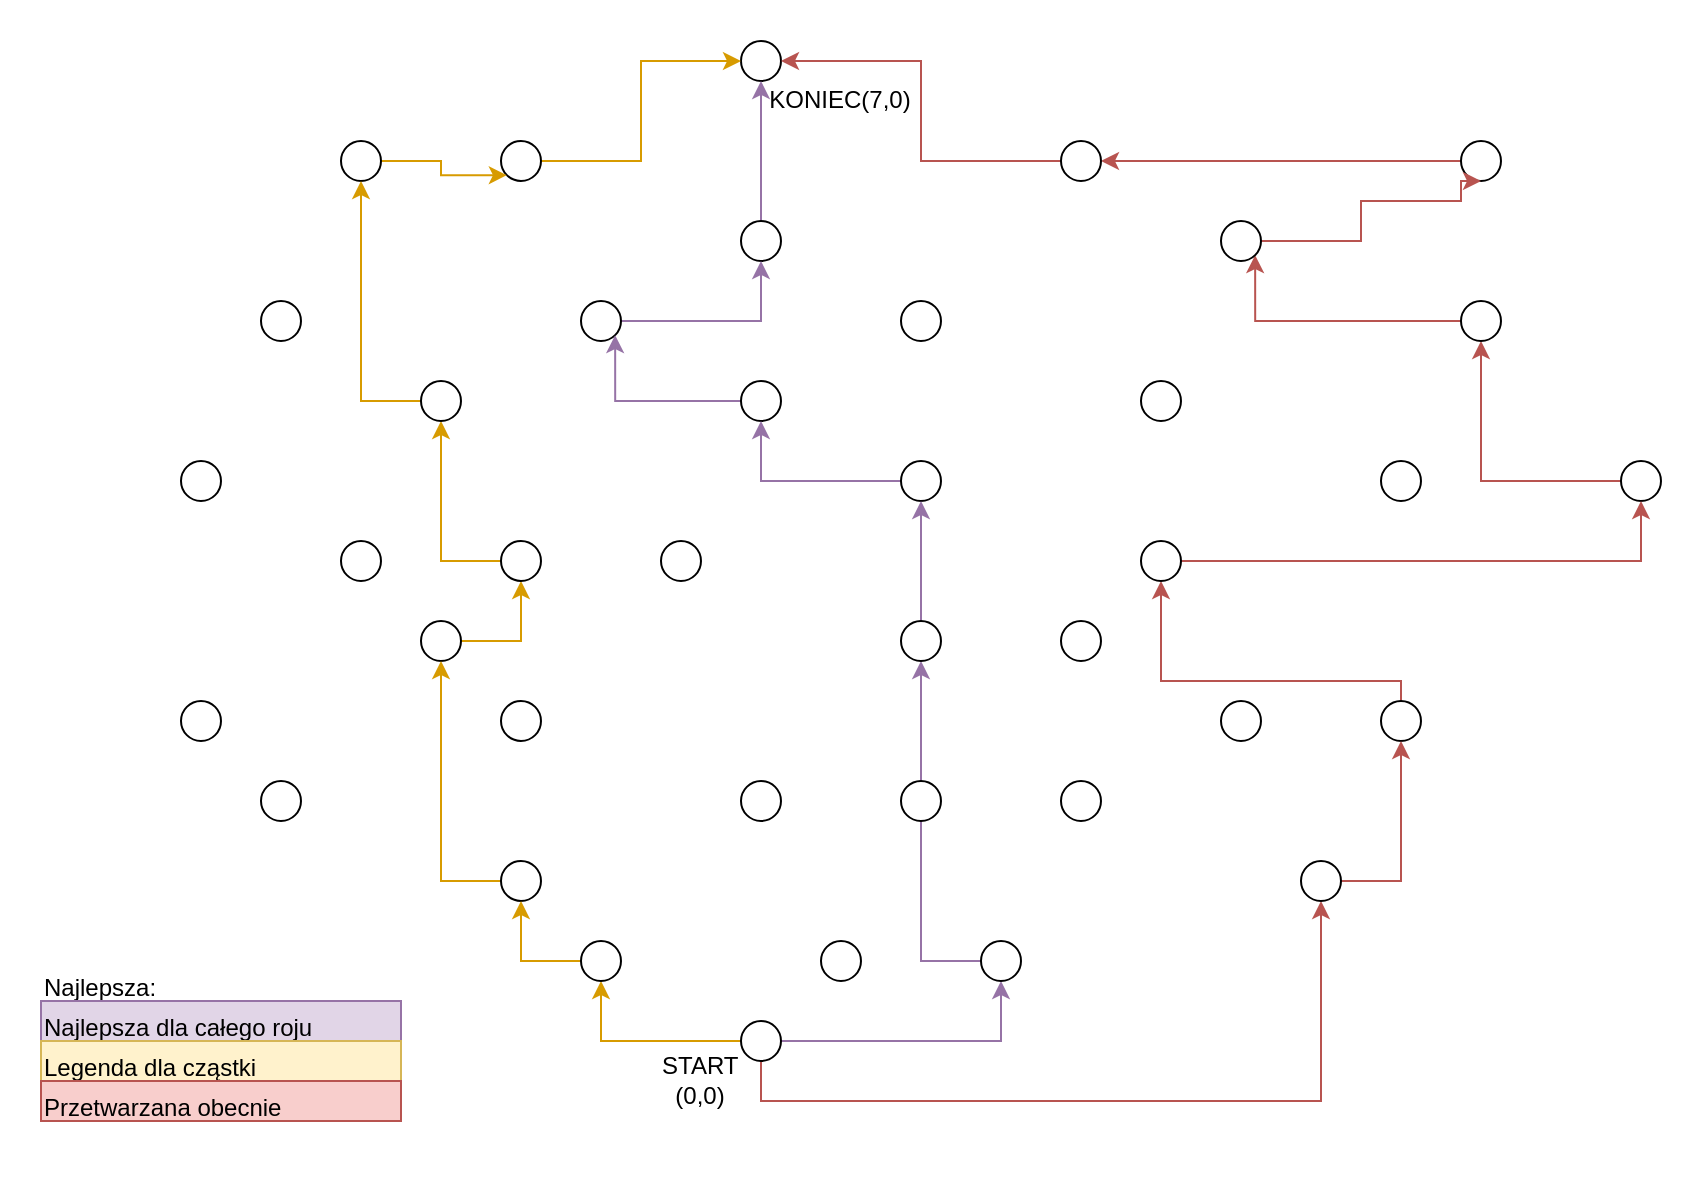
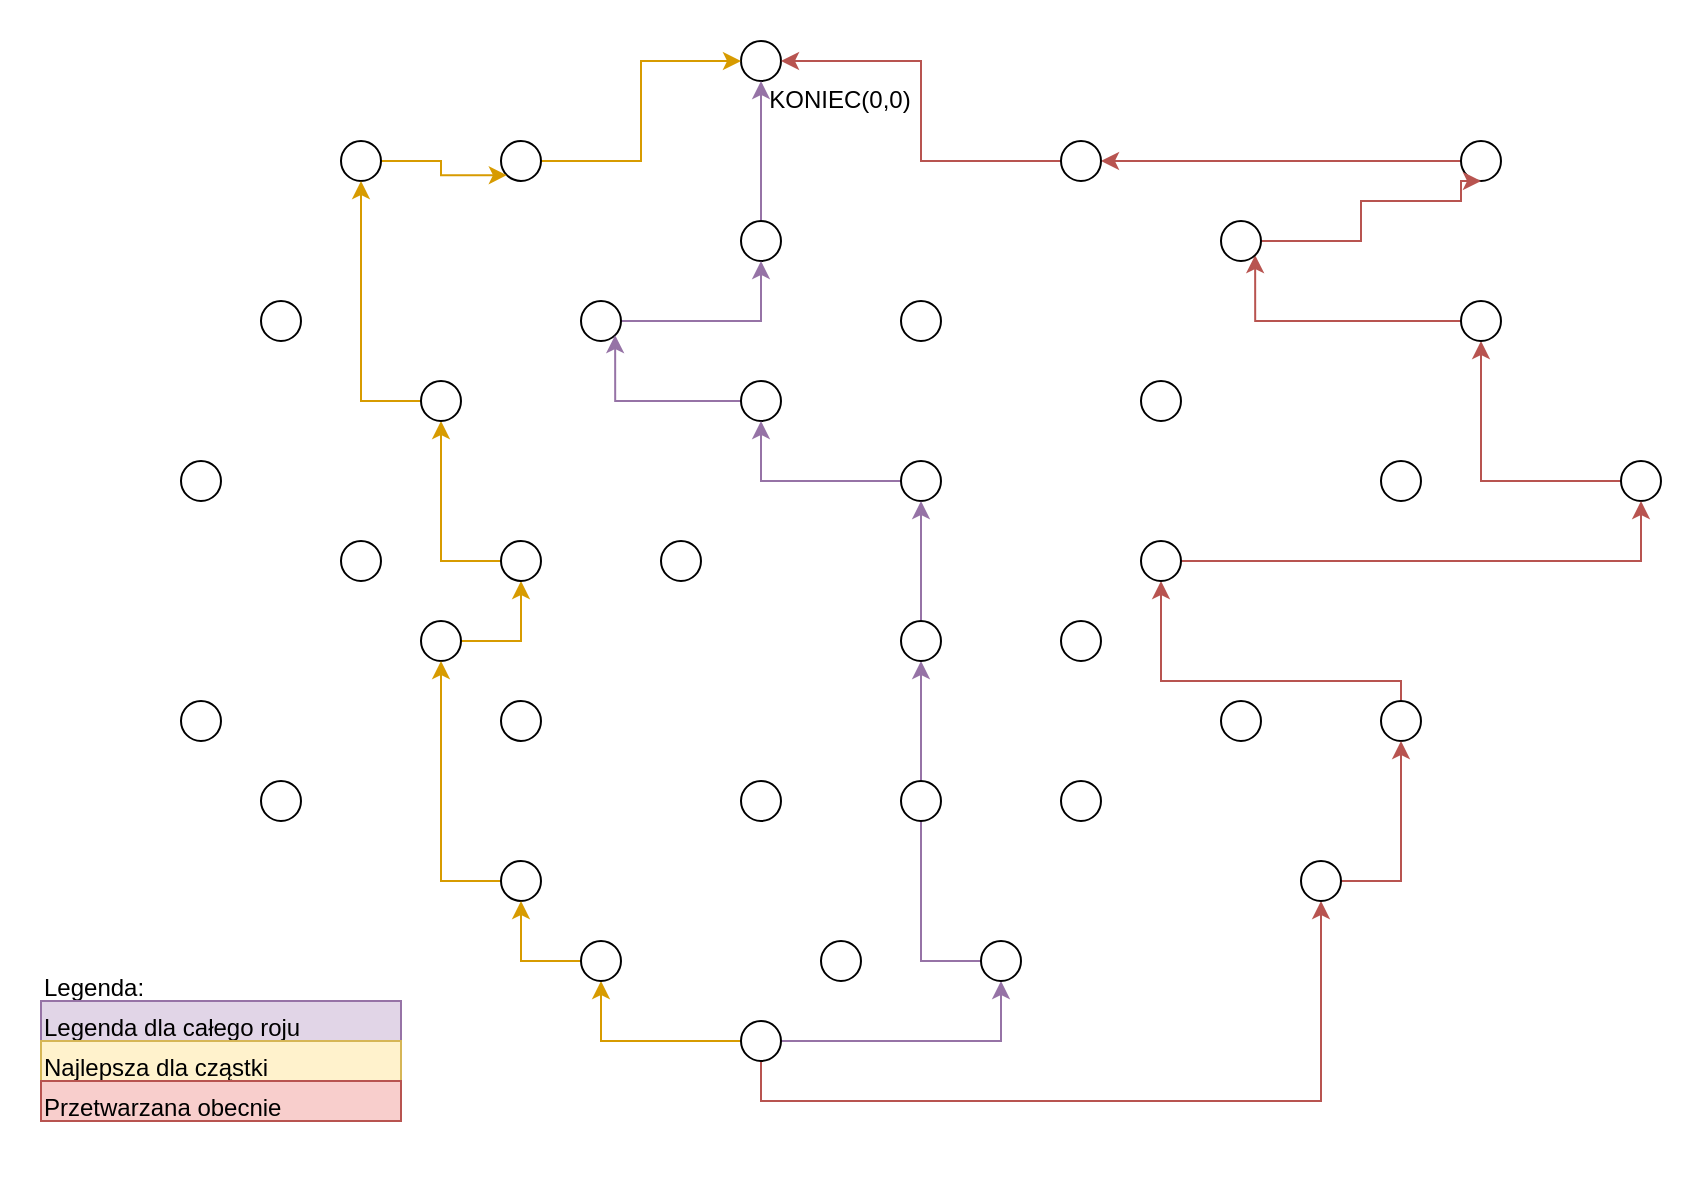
node "KONIEC(7,0)": label "KONIEC(7,0)" -> "KONIEC(0,0)"
node "Najlepsza:": label "Najlepsza:" -> "Legenda:"
node "Najlepsza dla całego roju": label "Najlepsza dla całego roju" -> "Legenda dla całego roju"
node "Legenda dla cząstki": label "Legenda dla cząstki" -> "Najlepsza dla cząstki"
node "START (0,0)": removed
